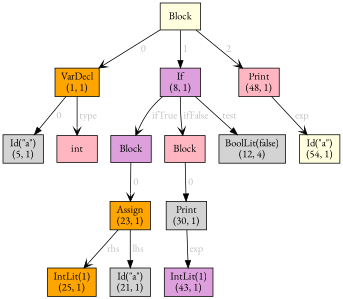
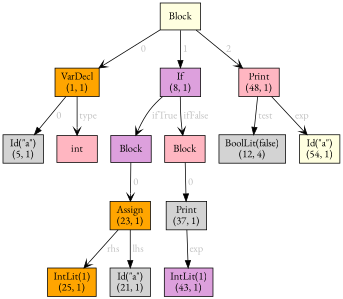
edge "If (8, 1)" -> "BoolLit(false) (12, 4)": now "Print (48, 1)" -> "BoolLit(false) (12, 4)"
node "Print (30, 1)": label "Print (30, 1)" -> "Print (37, 1)"
